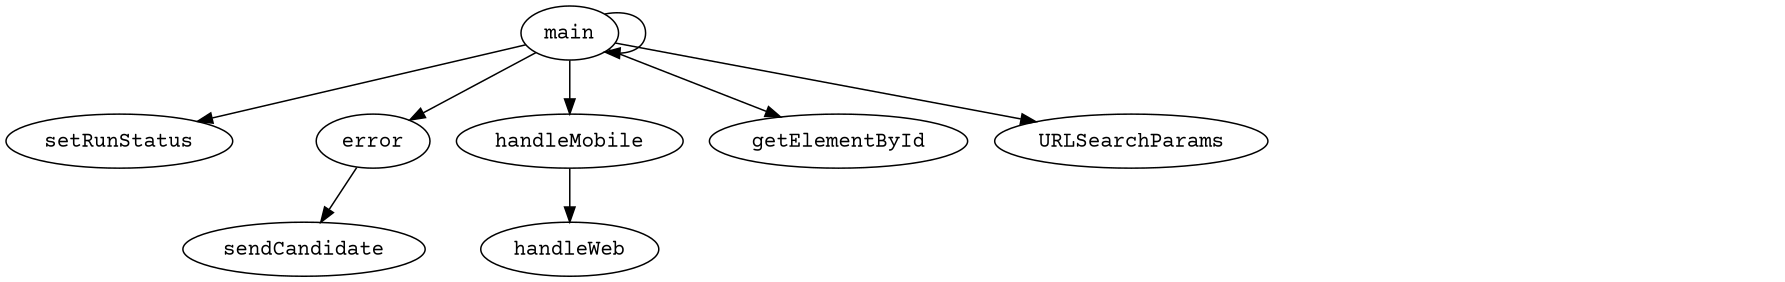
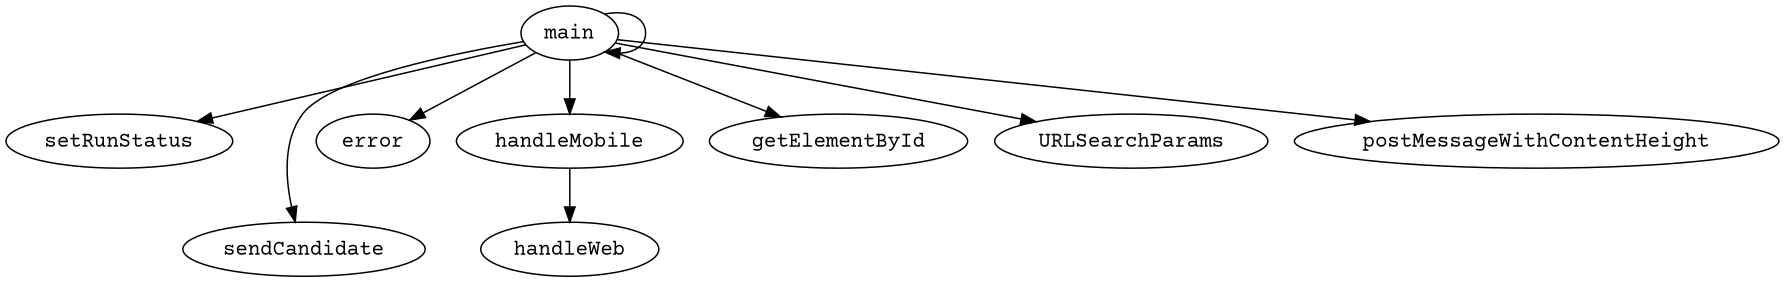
node "postMessageWithContentHeight": added
edge "error" -> "sendCandidate": now "main" -> "sendCandidate"
